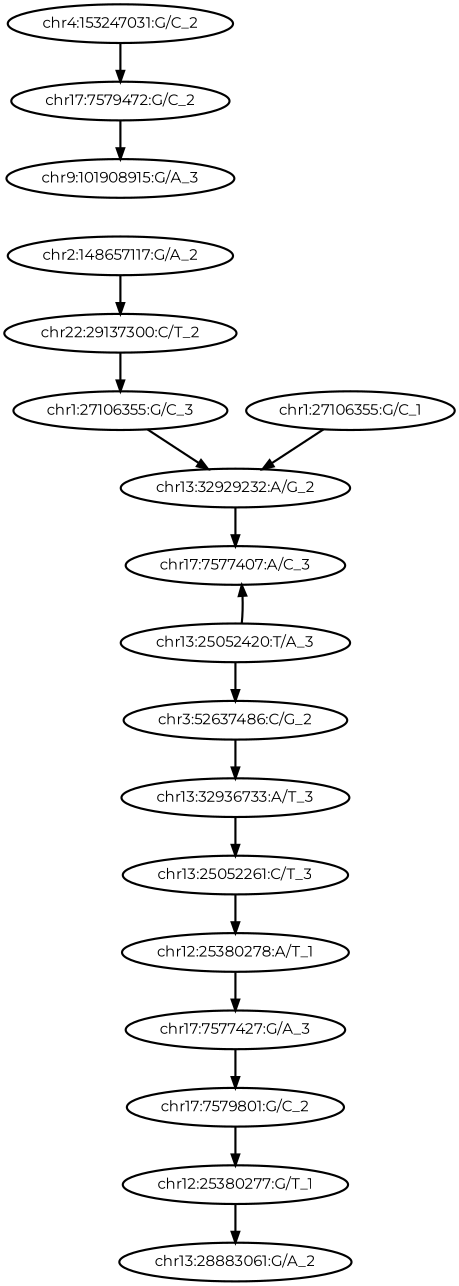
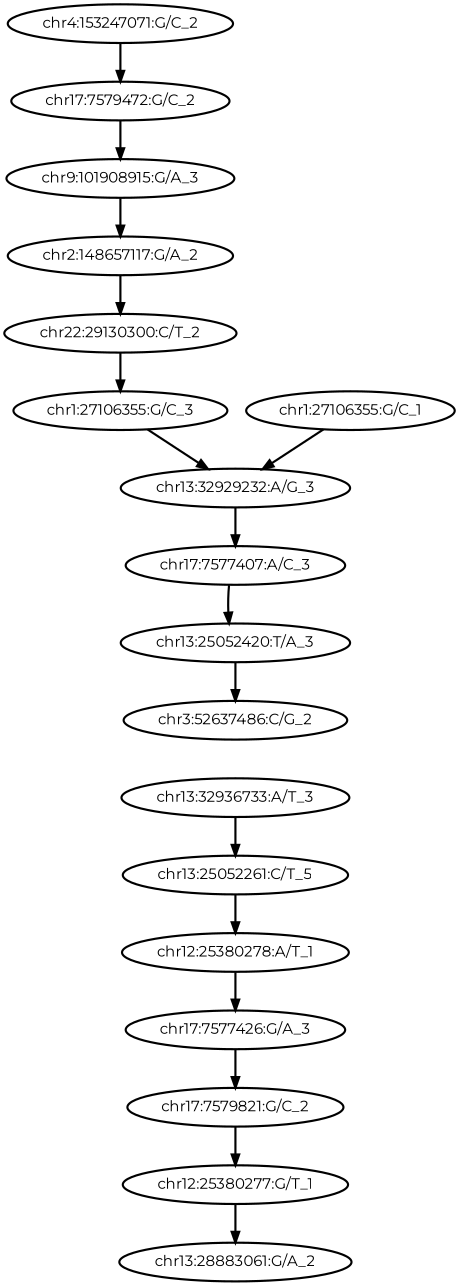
node "chr4:153247031:G/C_2": label "chr4:153247031:G/C_2" -> "chr4:153247071:G/C_2"
edge "chr9:101908915:G/A_3" -> "chr2:148657117:G/A_2": added
node "chr22:29137300:C/T_2": label "chr22:29137300:C/T_2" -> "chr22:29130300:C/T_2"
node "chr13:32929232:A/G_2": label "chr13:32929232:A/G_2" -> "chr13:32929232:A/G_3"
edge "chr13:25052420:T/A_3" -> "chr17:7577407:A/C_3": reversed
edge "chr3:52637486:C/G_2" -> "chr13:32936733:A/T_3": removed
node "chr13:25052261:C/T_3": label "chr13:25052261:C/T_3" -> "chr13:25052261:C/T_5"
node "chr17:7577427:G/A_3": label "chr17:7577427:G/A_3" -> "chr17:7577426:G/A_3"
node "chr17:7579801:G/C_2": label "chr17:7579801:G/C_2" -> "chr17:7579821:G/C_2"
